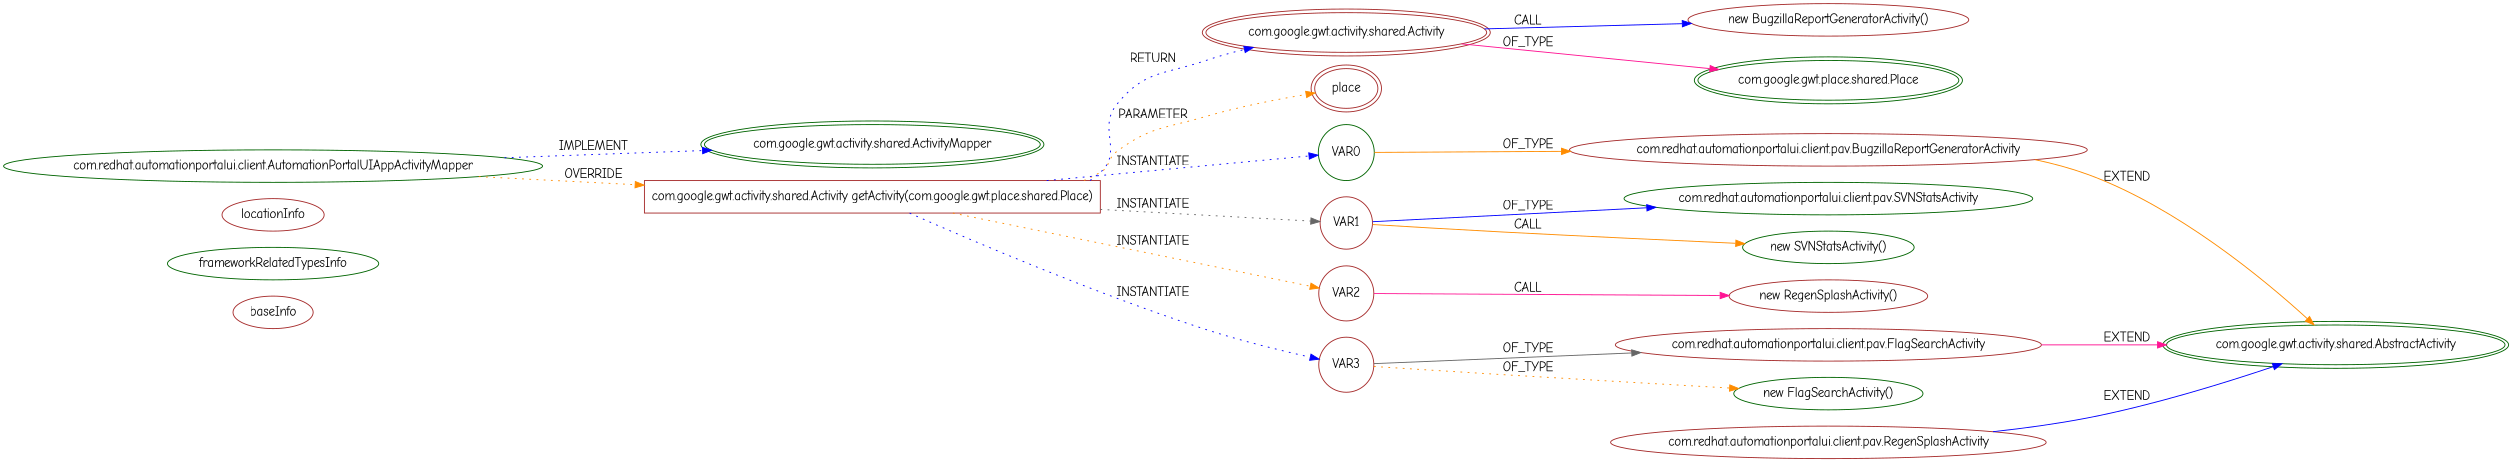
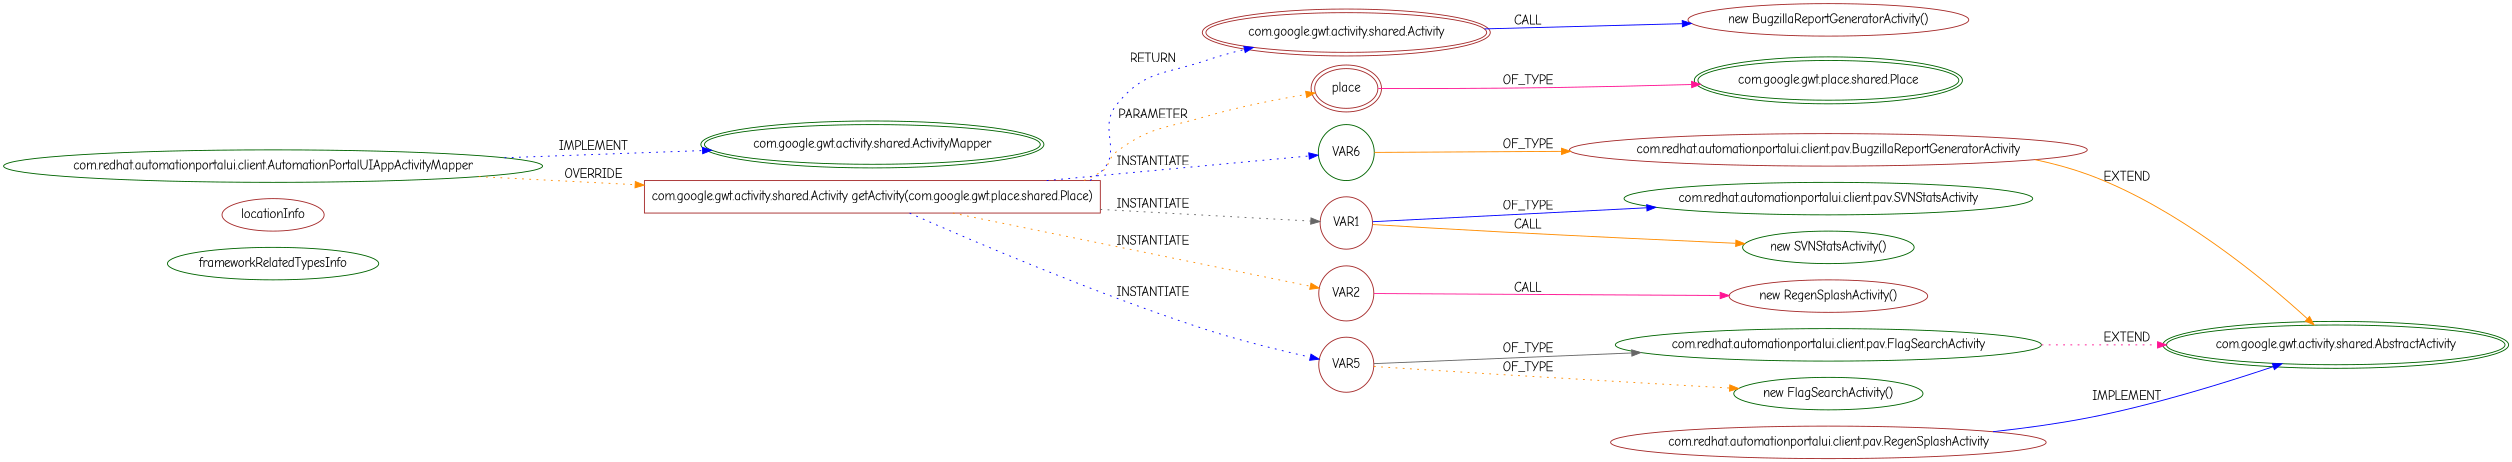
edge "com.google.gwt.activity.shared.Activity" -> "com.google.gwt.place.shared.Place": now "place" -> "com.google.gwt.place.shared.Place"
node "VAR0": label "VAR0" -> "VAR6"
node "baseInfo": removed
node "com.redhat.automationportalui.client.pav.FlagSearchActivity": color brown -> darkgreen
edge "com.redhat.automationportalui.client.pav.FlagSearchActivity" -> "com.google.gwt.activity.shared.AbstractActivity": style solid -> dotted
node "VAR3": label "VAR3" -> "VAR5"
edge "com.redhat.automationportalui.client.pav.RegenSplashActivity" -> "com.google.gwt.activity.shared.AbstractActivity": label "EXTEND" -> "IMPLEMENT"
